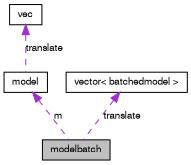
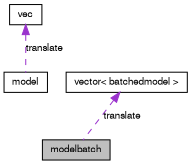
edge "modelbatch" -> "model": removed, label "m"
